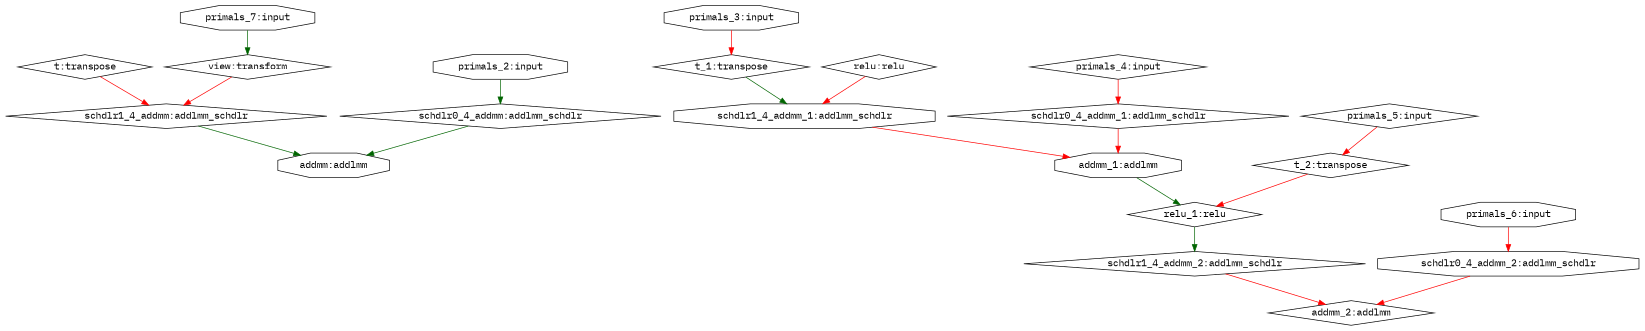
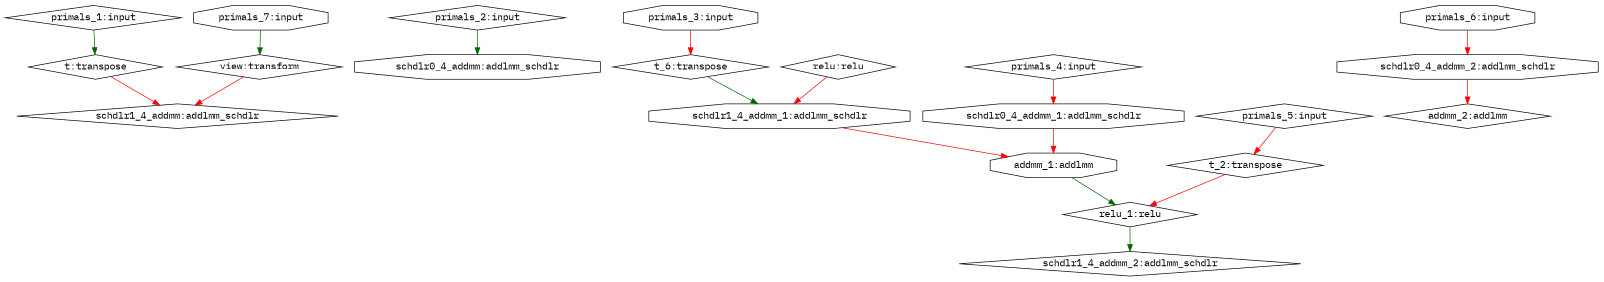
node "primals_1:input": added
node "primals_2:input": shape octagon -> diamond
node "t_1:transpose": label "t_1:transpose" -> "t_6:transpose"
node "schdlr0_4_addmm:addlmm_schdlr": shape diamond -> octagon
node "schdlr0_4_addmm_1:addlmm_schdlr": shape diamond -> octagon
node "addmm:addlmm": removed
edge "schdlr1_4_addmm_2:addlmm_schdlr" -> "addmm_2:addlmm": removed
